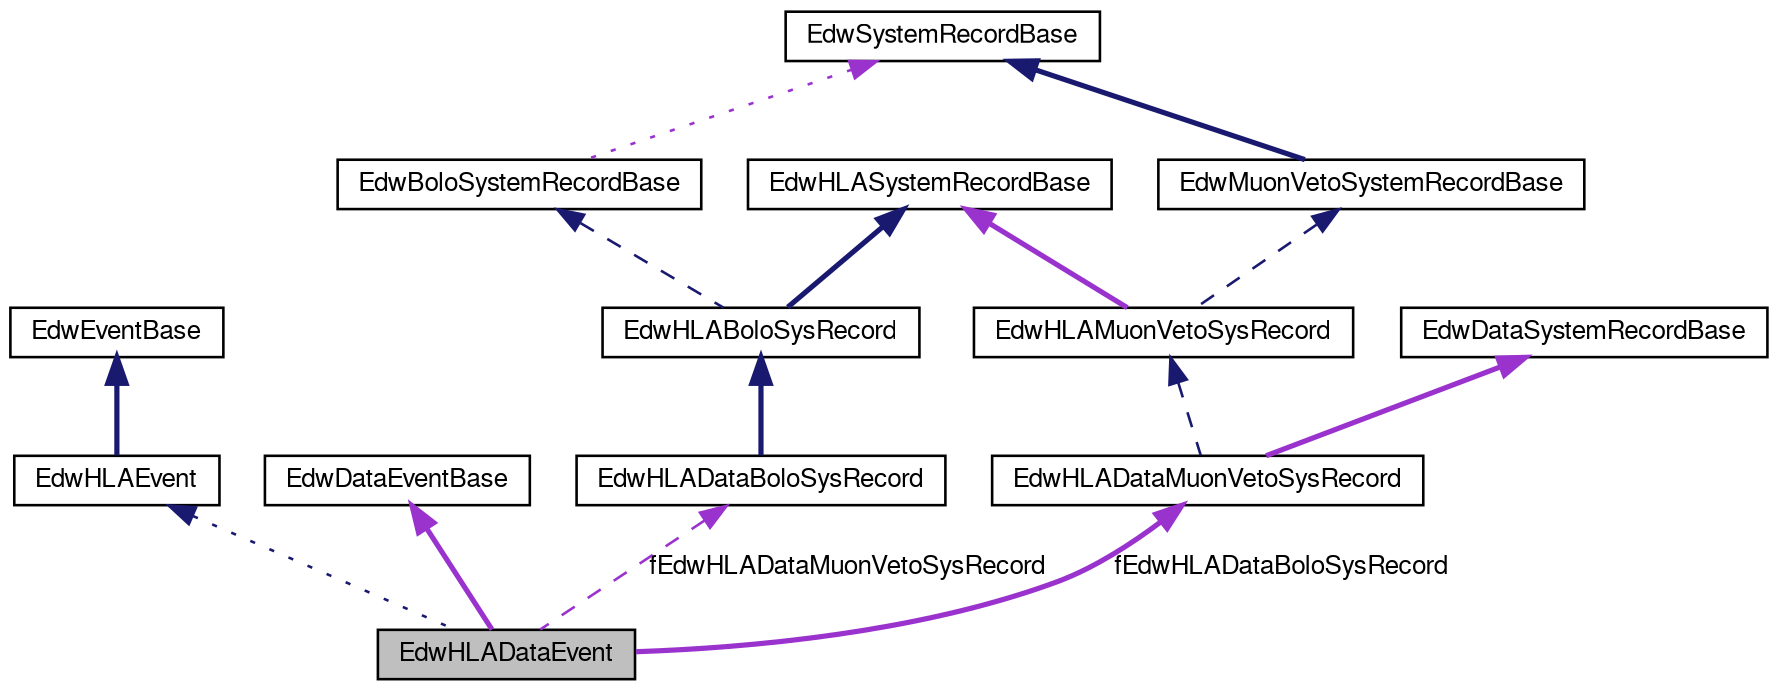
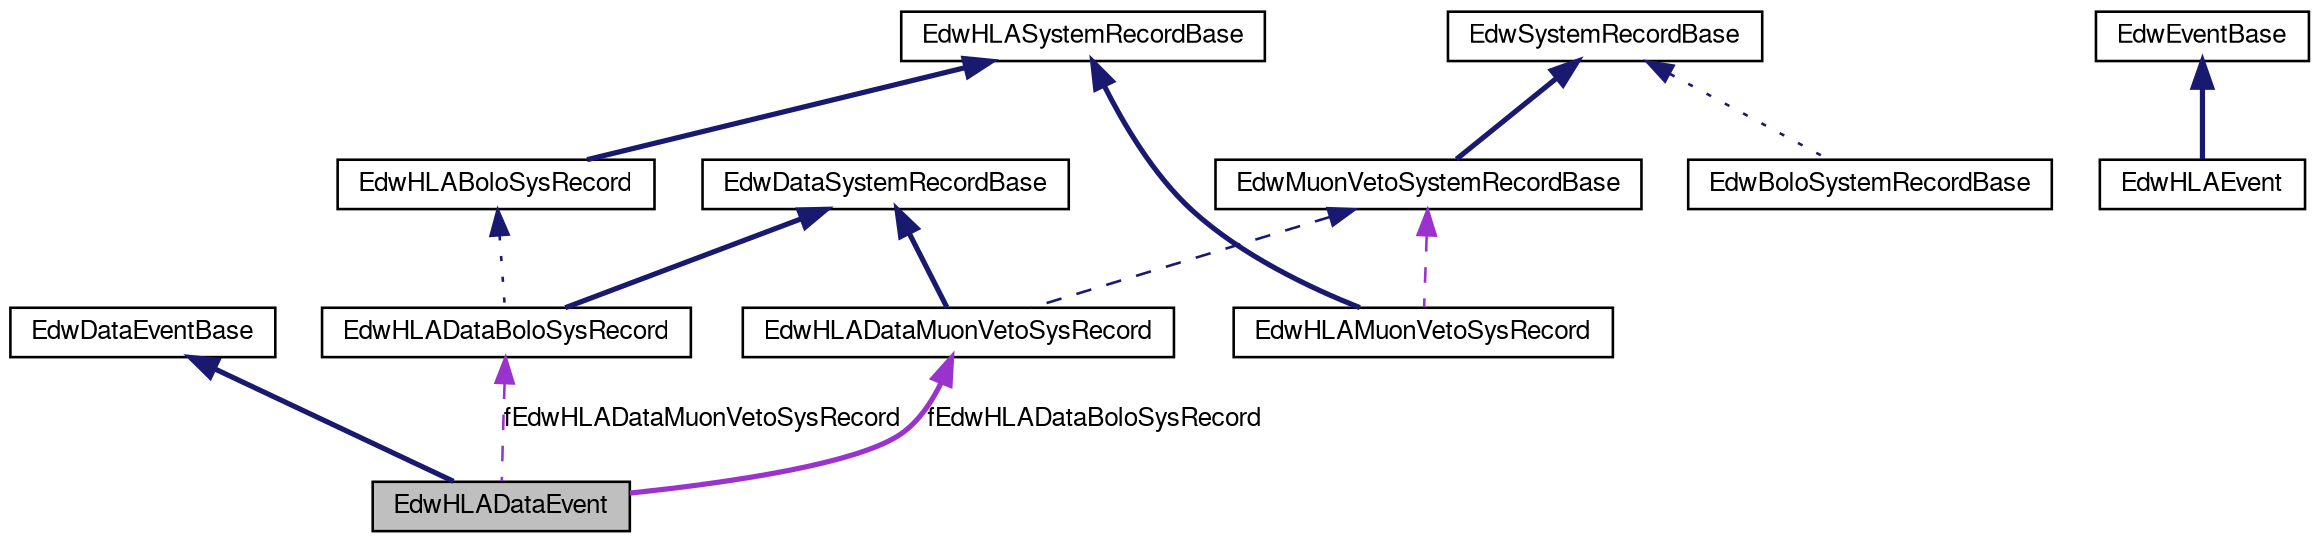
edge "EdwBoloSystemRecordBase" -> "EdwSystemRecordBase": color darkorchid3 -> midnightblue
edge "EdwHLADataBoloSysRecord" -> "EdwDataSystemRecordBase": added
edge "EdwHLABoloSysRecord" -> "EdwBoloSystemRecordBase": removed
edge "EdwHLAMuonVetoSysRecord" -> "EdwHLASystemRecordBase": color darkorchid3 -> midnightblue
edge "EdwHLAMuonVetoSysRecord" -> "EdwMuonVetoSystemRecordBase": color midnightblue -> darkorchid3
edge "EdwHLADataMuonVetoSysRecord" -> "EdwDataSystemRecordBase": color darkorchid3 -> midnightblue
edge "EdwHLADataMuonVetoSysRecord" -> "EdwHLAMuonVetoSysRecord": now "EdwHLADataMuonVetoSysRecord" -> "EdwMuonVetoSystemRecordBase"
edge "EdwHLADataBoloSysRecord" -> "EdwHLABoloSysRecord": style bold -> dotted
edge "EdwHLADataEvent" -> "EdwHLAEvent": removed
edge "EdwHLADataEvent" -> "EdwDataEventBase": color darkorchid3 -> midnightblue
